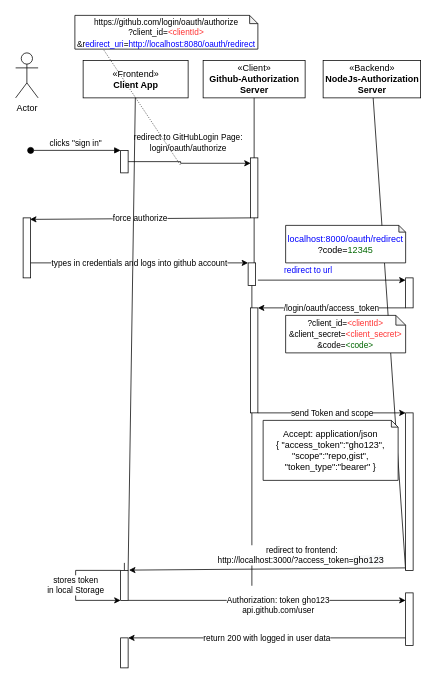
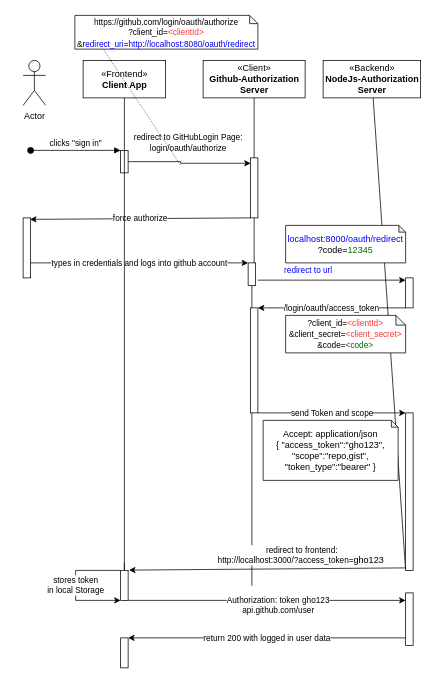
node "Actor": moved (27, 75) -> (34, 83)
node "«Frontend» Client App": size 105x38 -> 83x38
